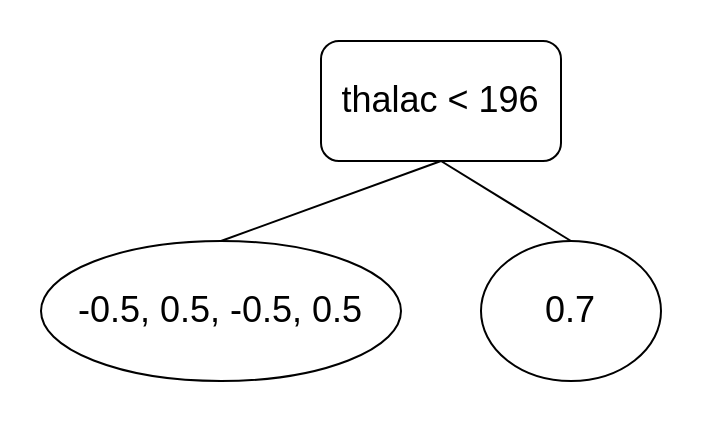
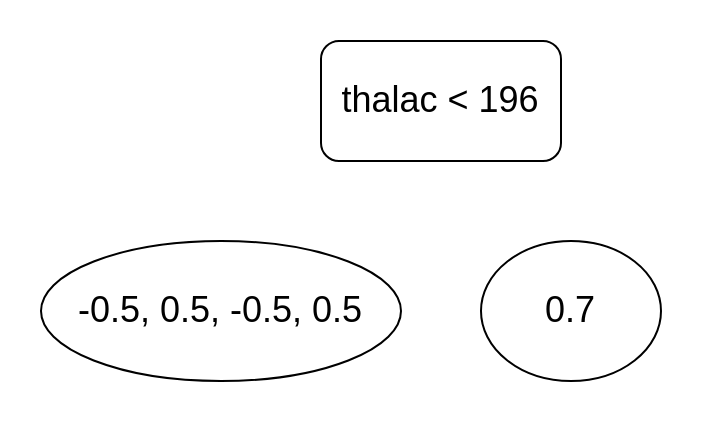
edge "thalac < 196" -- "-0.5, 0.5, -0.5, 0.5": removed
edge "thalac < 196" -- "0.7": removed
